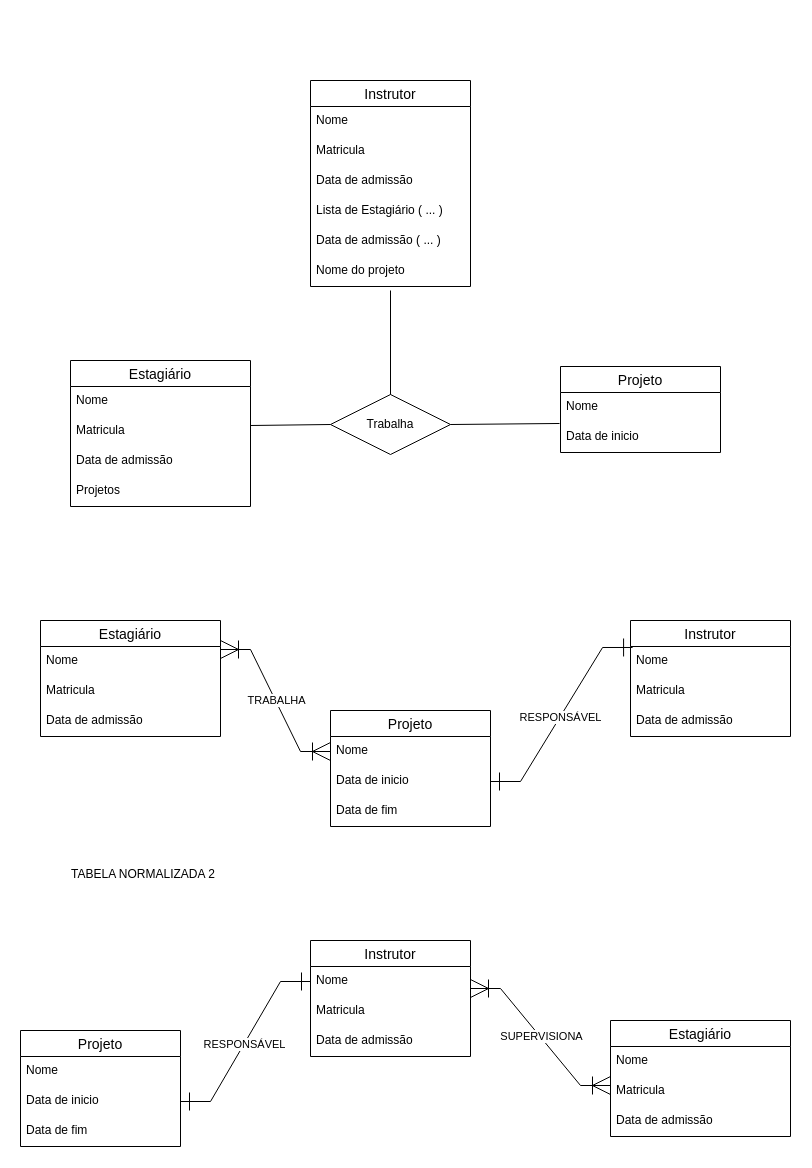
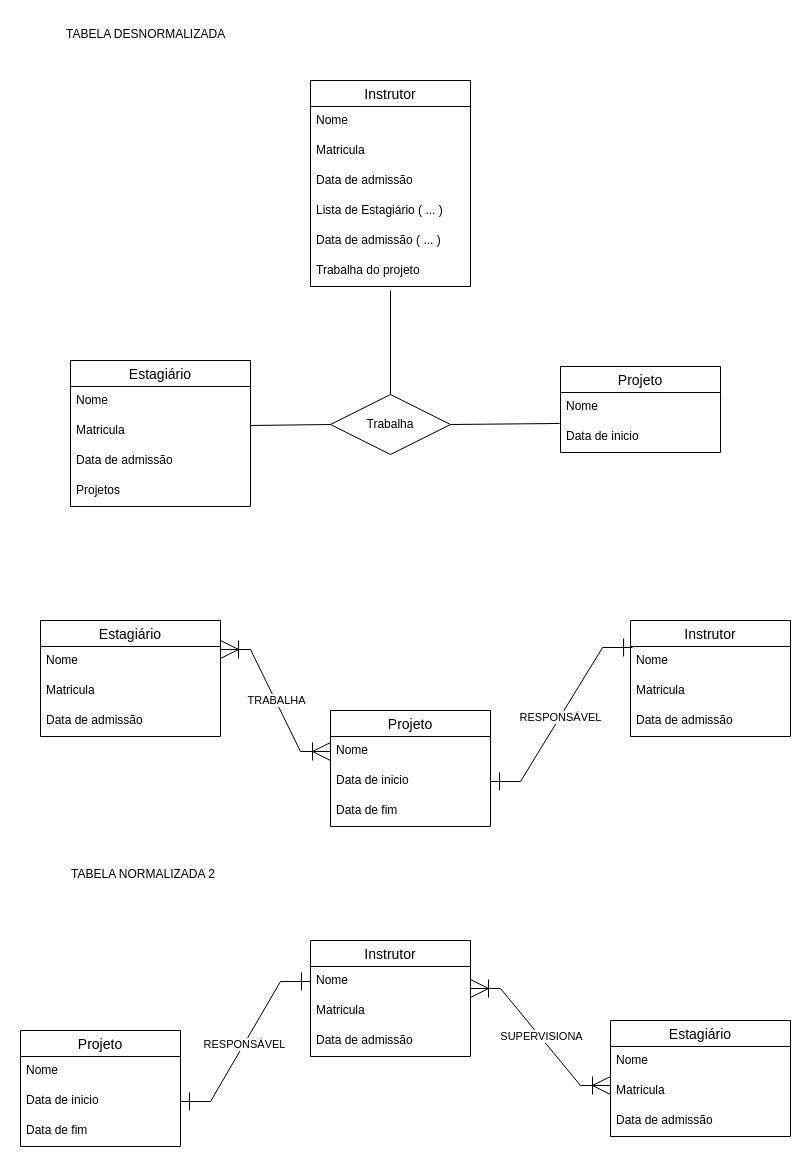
node "TABELA DESNORMALIZADA": added
node "Nome do projeto": label "Nome do projeto" -> "Trabalha do projeto"
